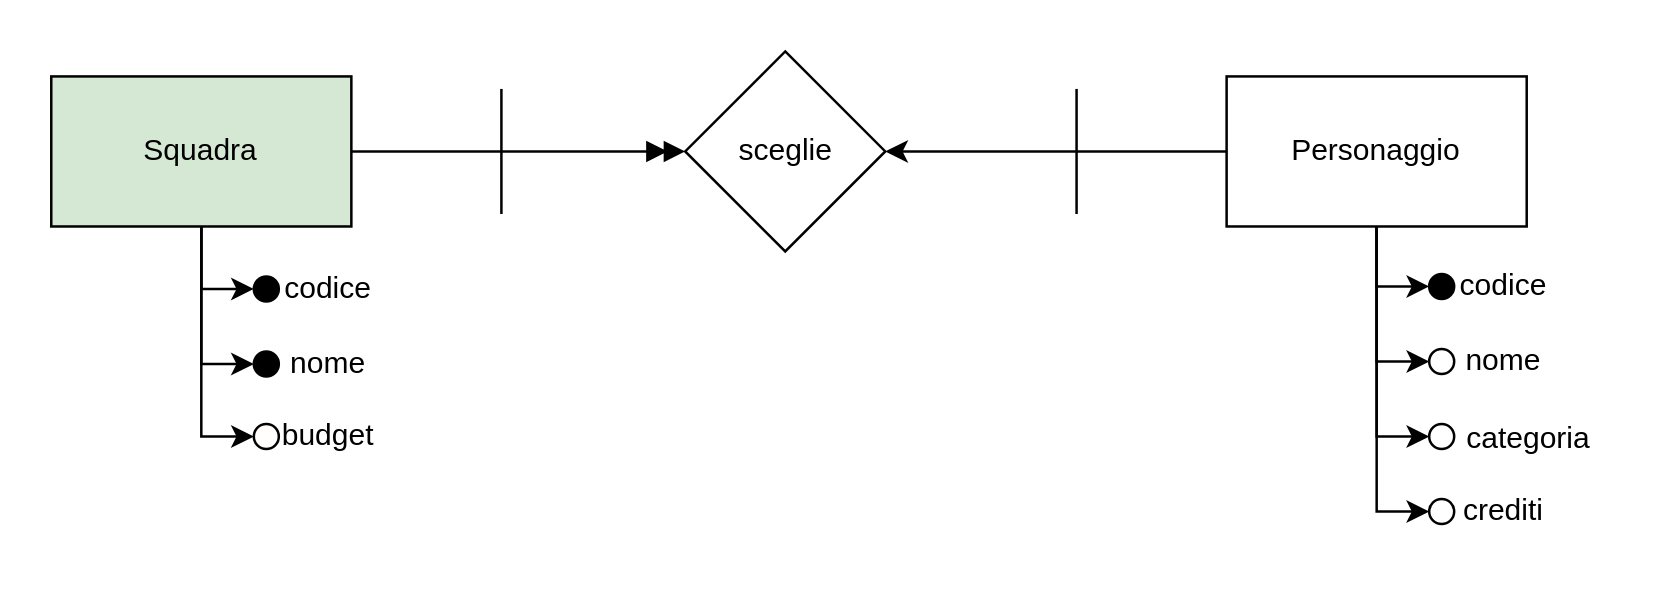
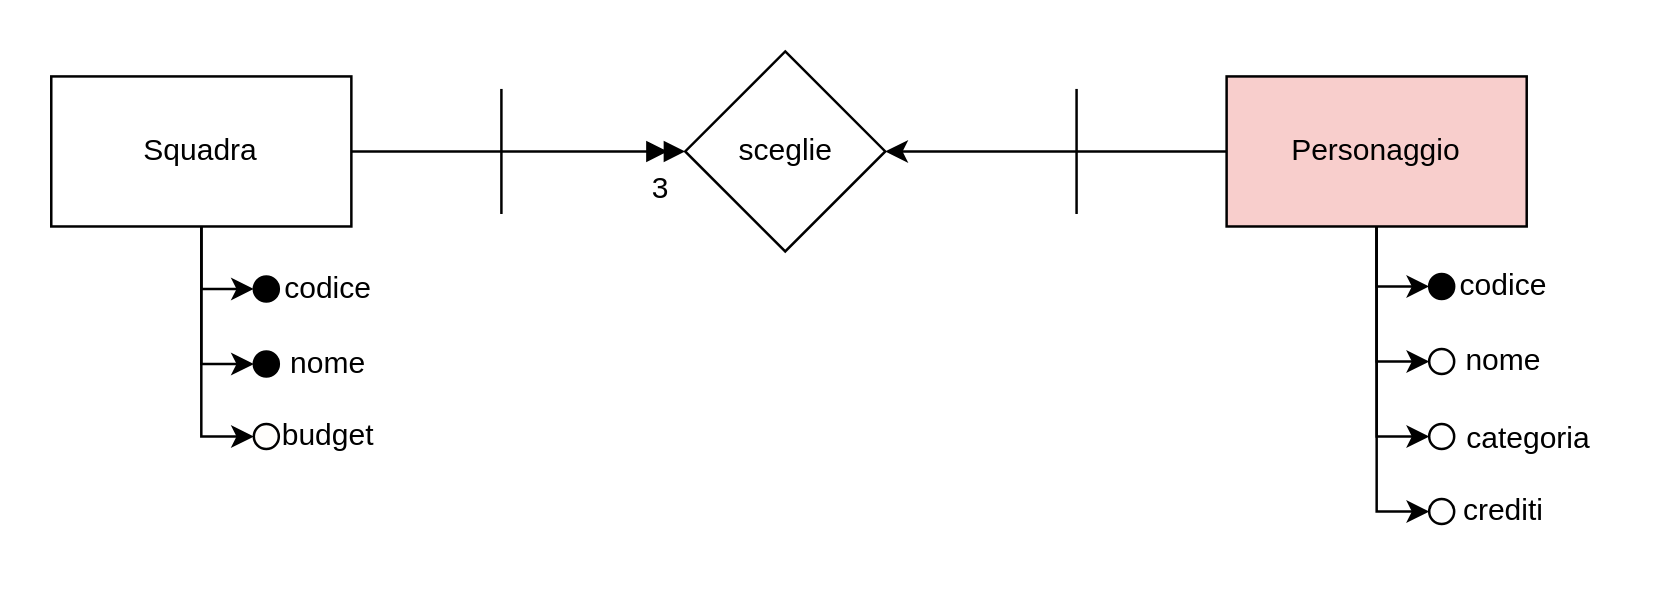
node "Squadra": fillcolor #d5e8d4 -> #ffffff
node "Personaggio": fillcolor #ffffff -> #f8cecc
node "3": added
